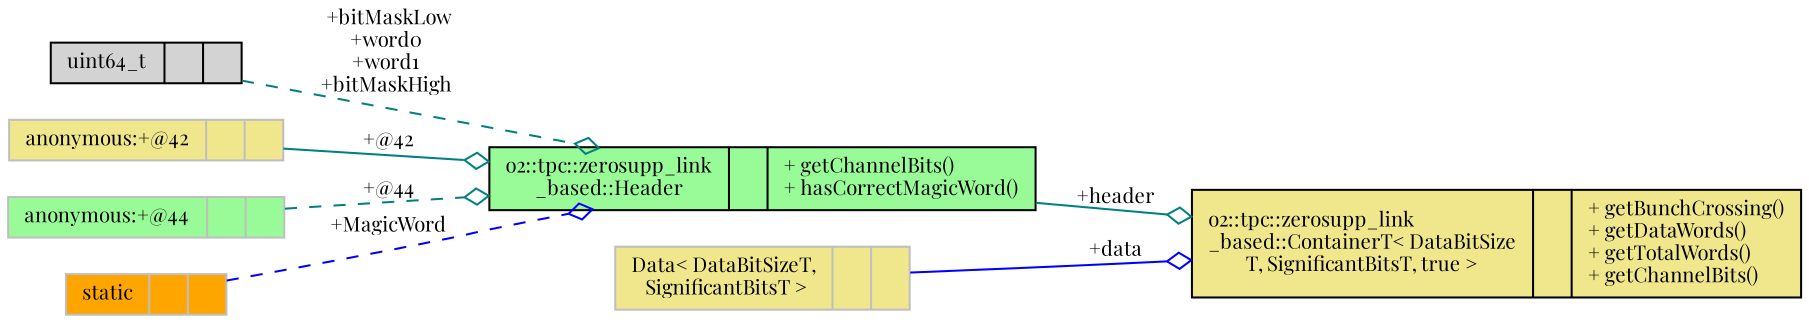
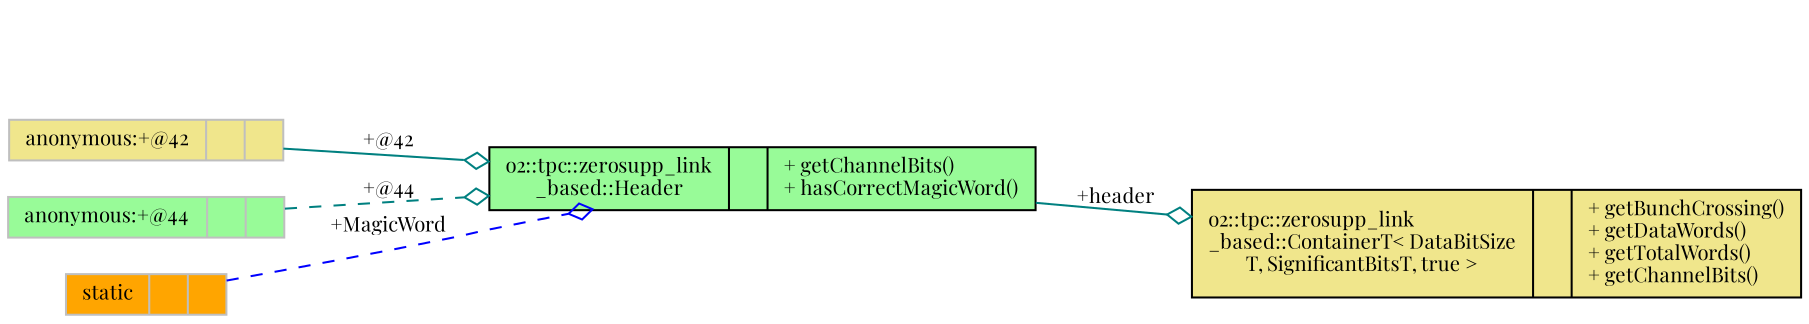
node "uint64_t": removed
node "Data< DataBitSizeT,": removed
